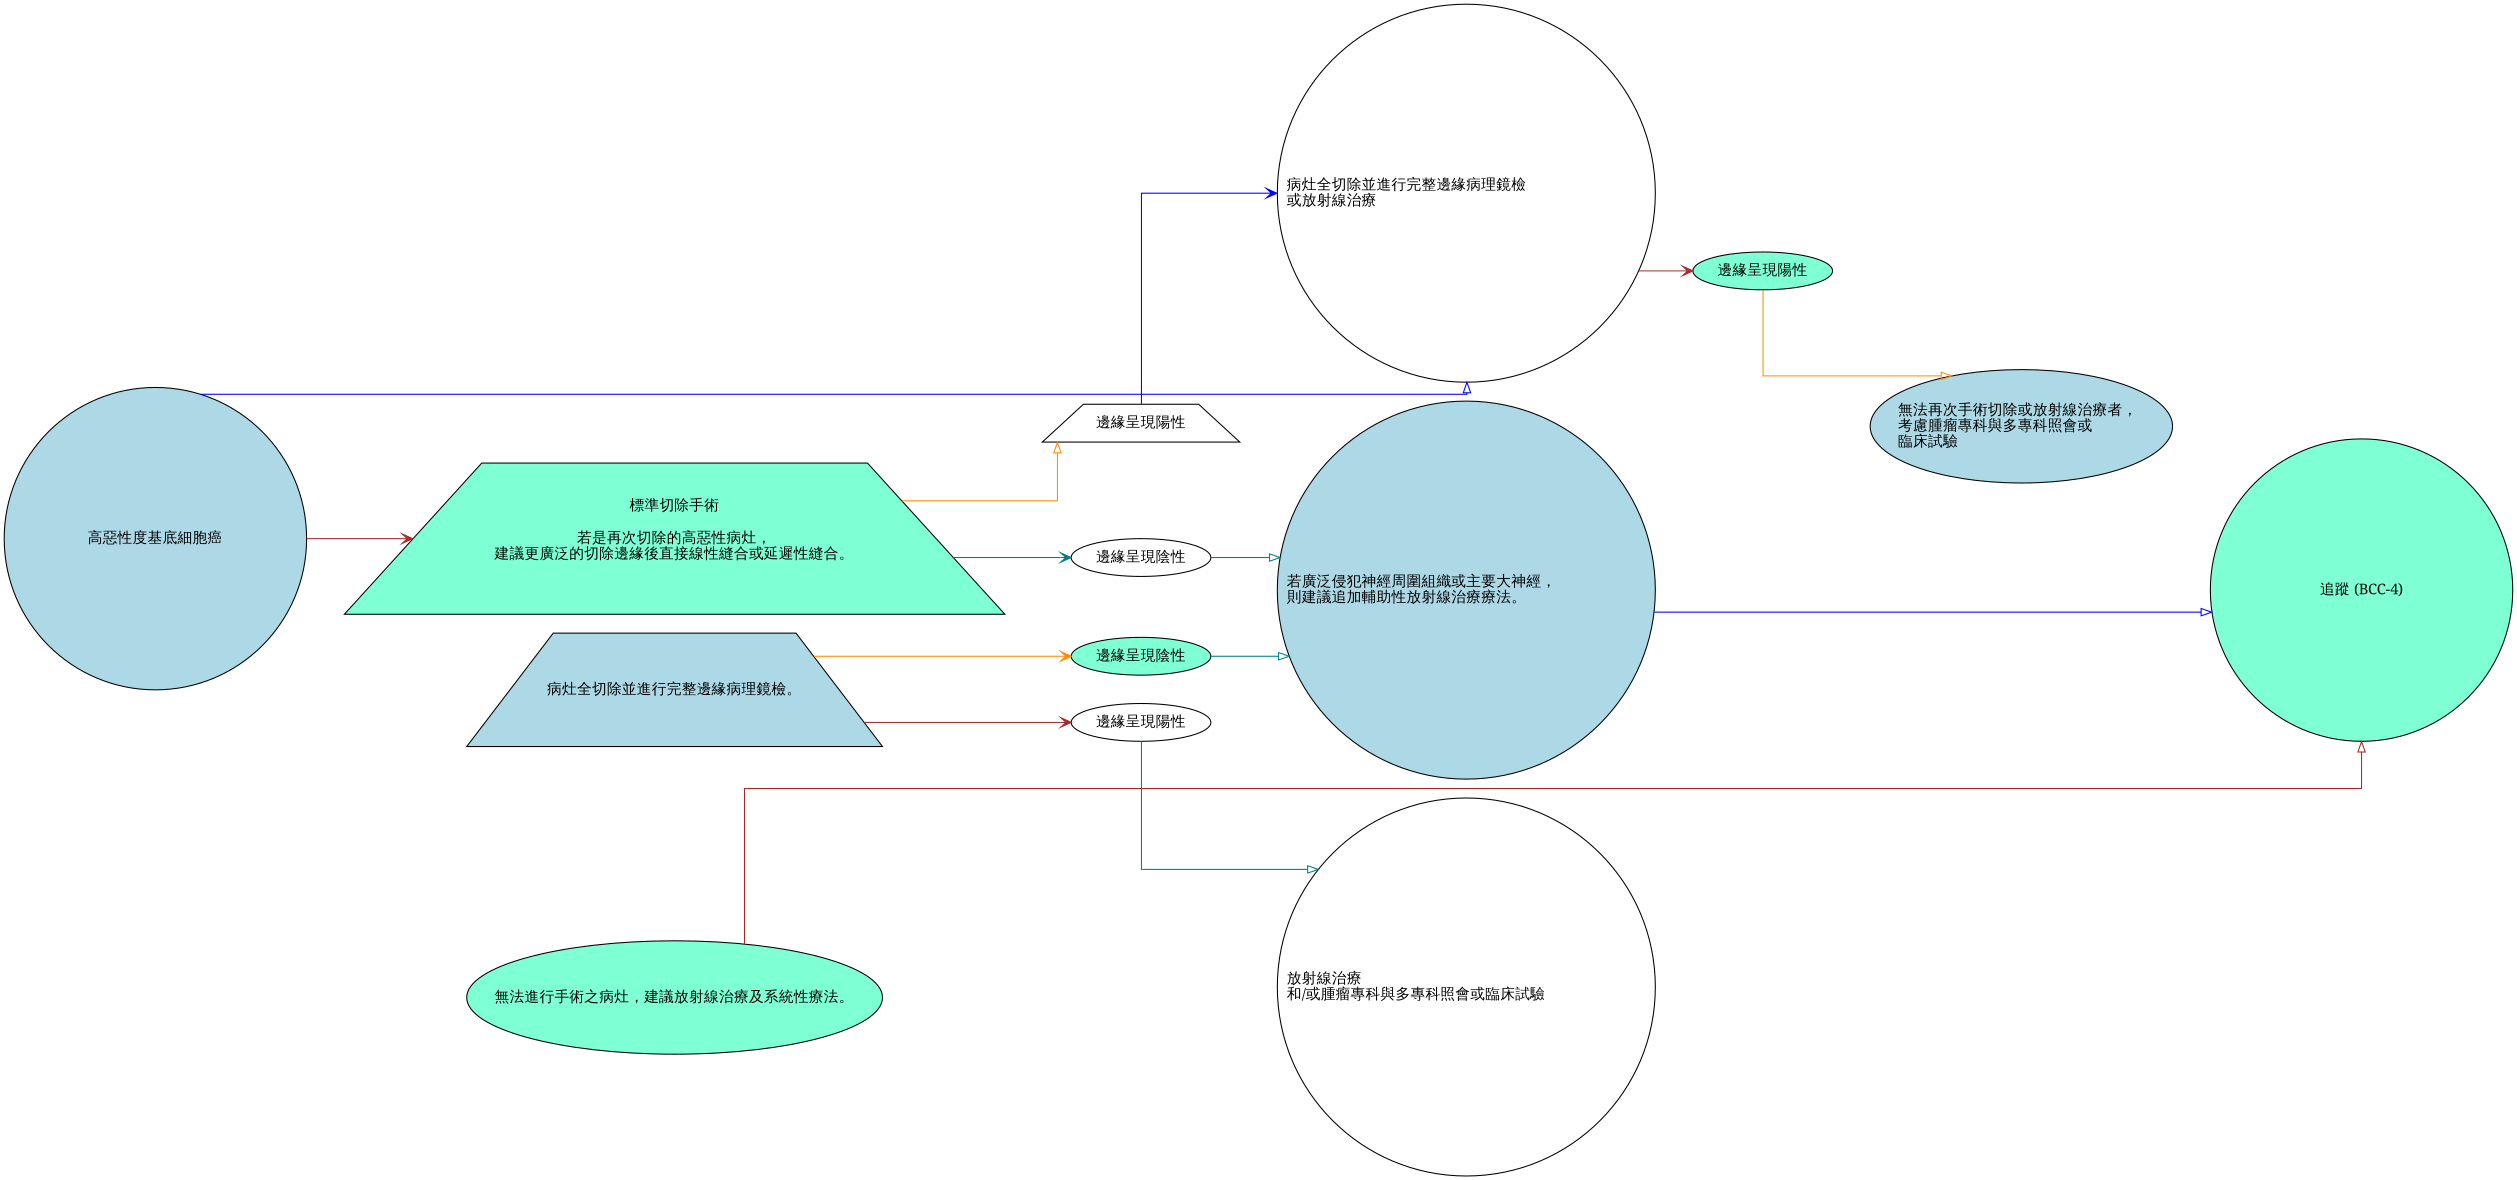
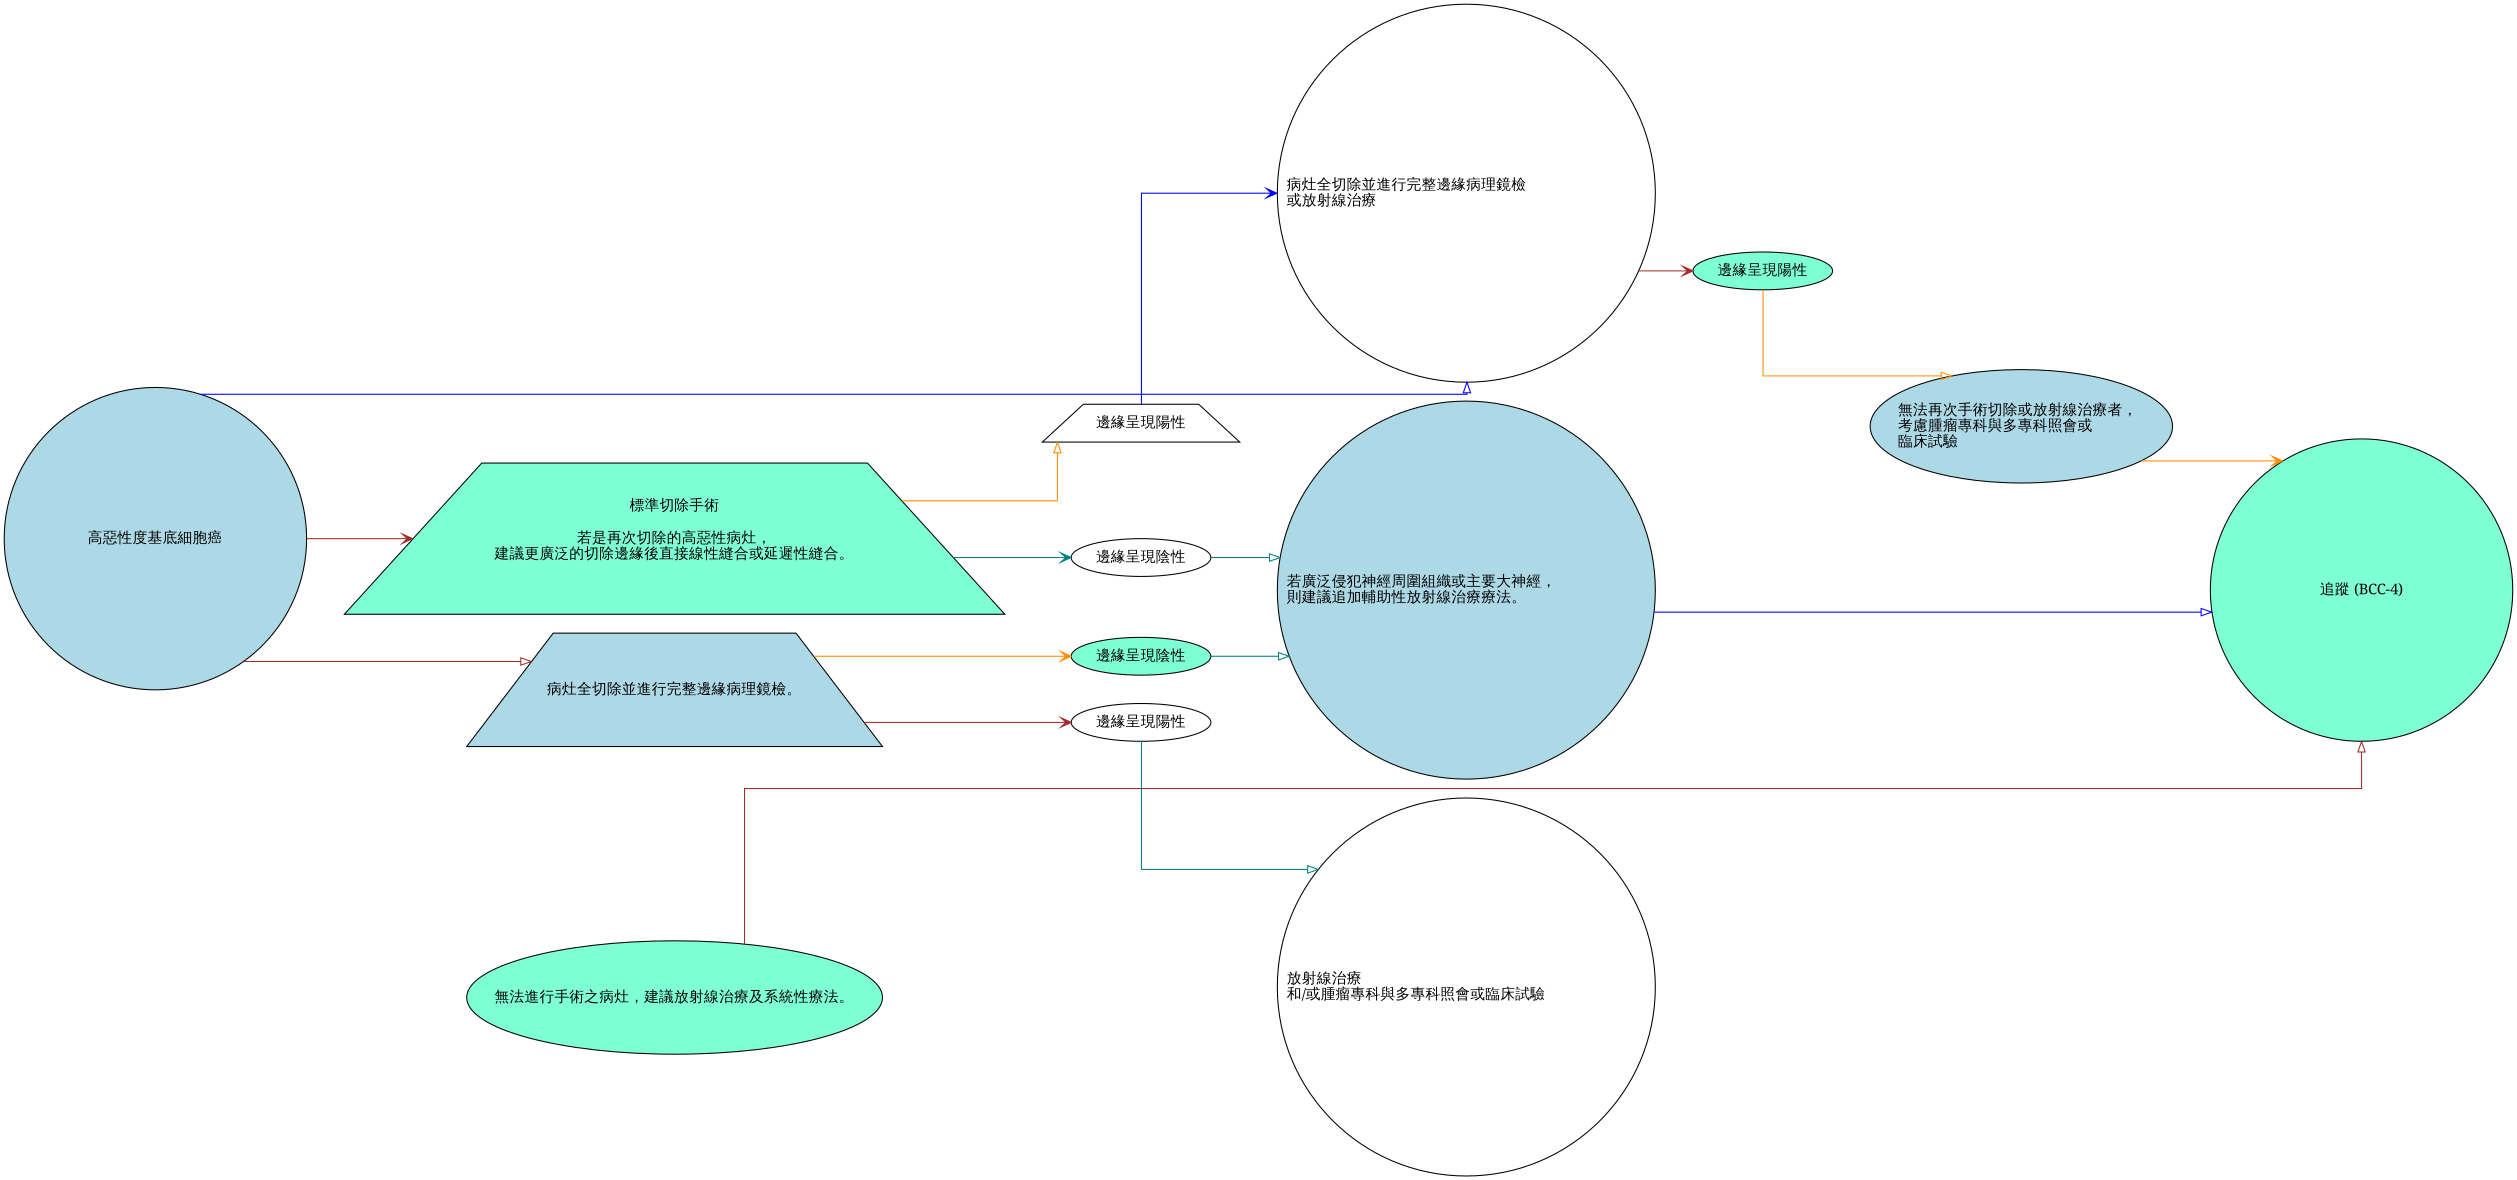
edge "無法再次手術切除或放射線治療者， 考慮腫瘤專科與多專科照會或 臨床試驗" -> "追蹤 (BCC-4)": added
edge "高惡性度基底細胞癌" -> "病灶全切除並進行完整邊緣病理鏡檢。": added
